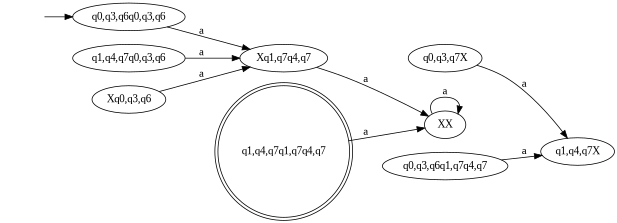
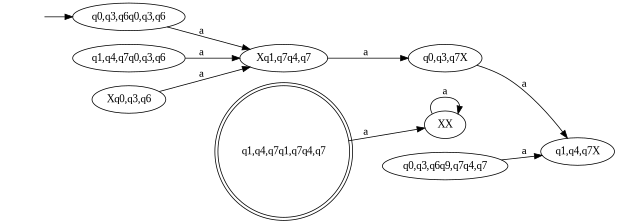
edge "Xq1,q7q4,q7" -> "XX": now "Xq1,q7q4,q7" -> "q0,q3,q7X"
node "q0,q3,q6q1,q7q4,q7": label "q0,q3,q6q1,q7q4,q7" -> "q0,q3,q6q9,q7q4,q7"
